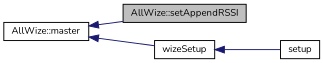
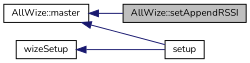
edge "wizeSetup" -> "AllWize::master": now "setup" -> "AllWize::master"
